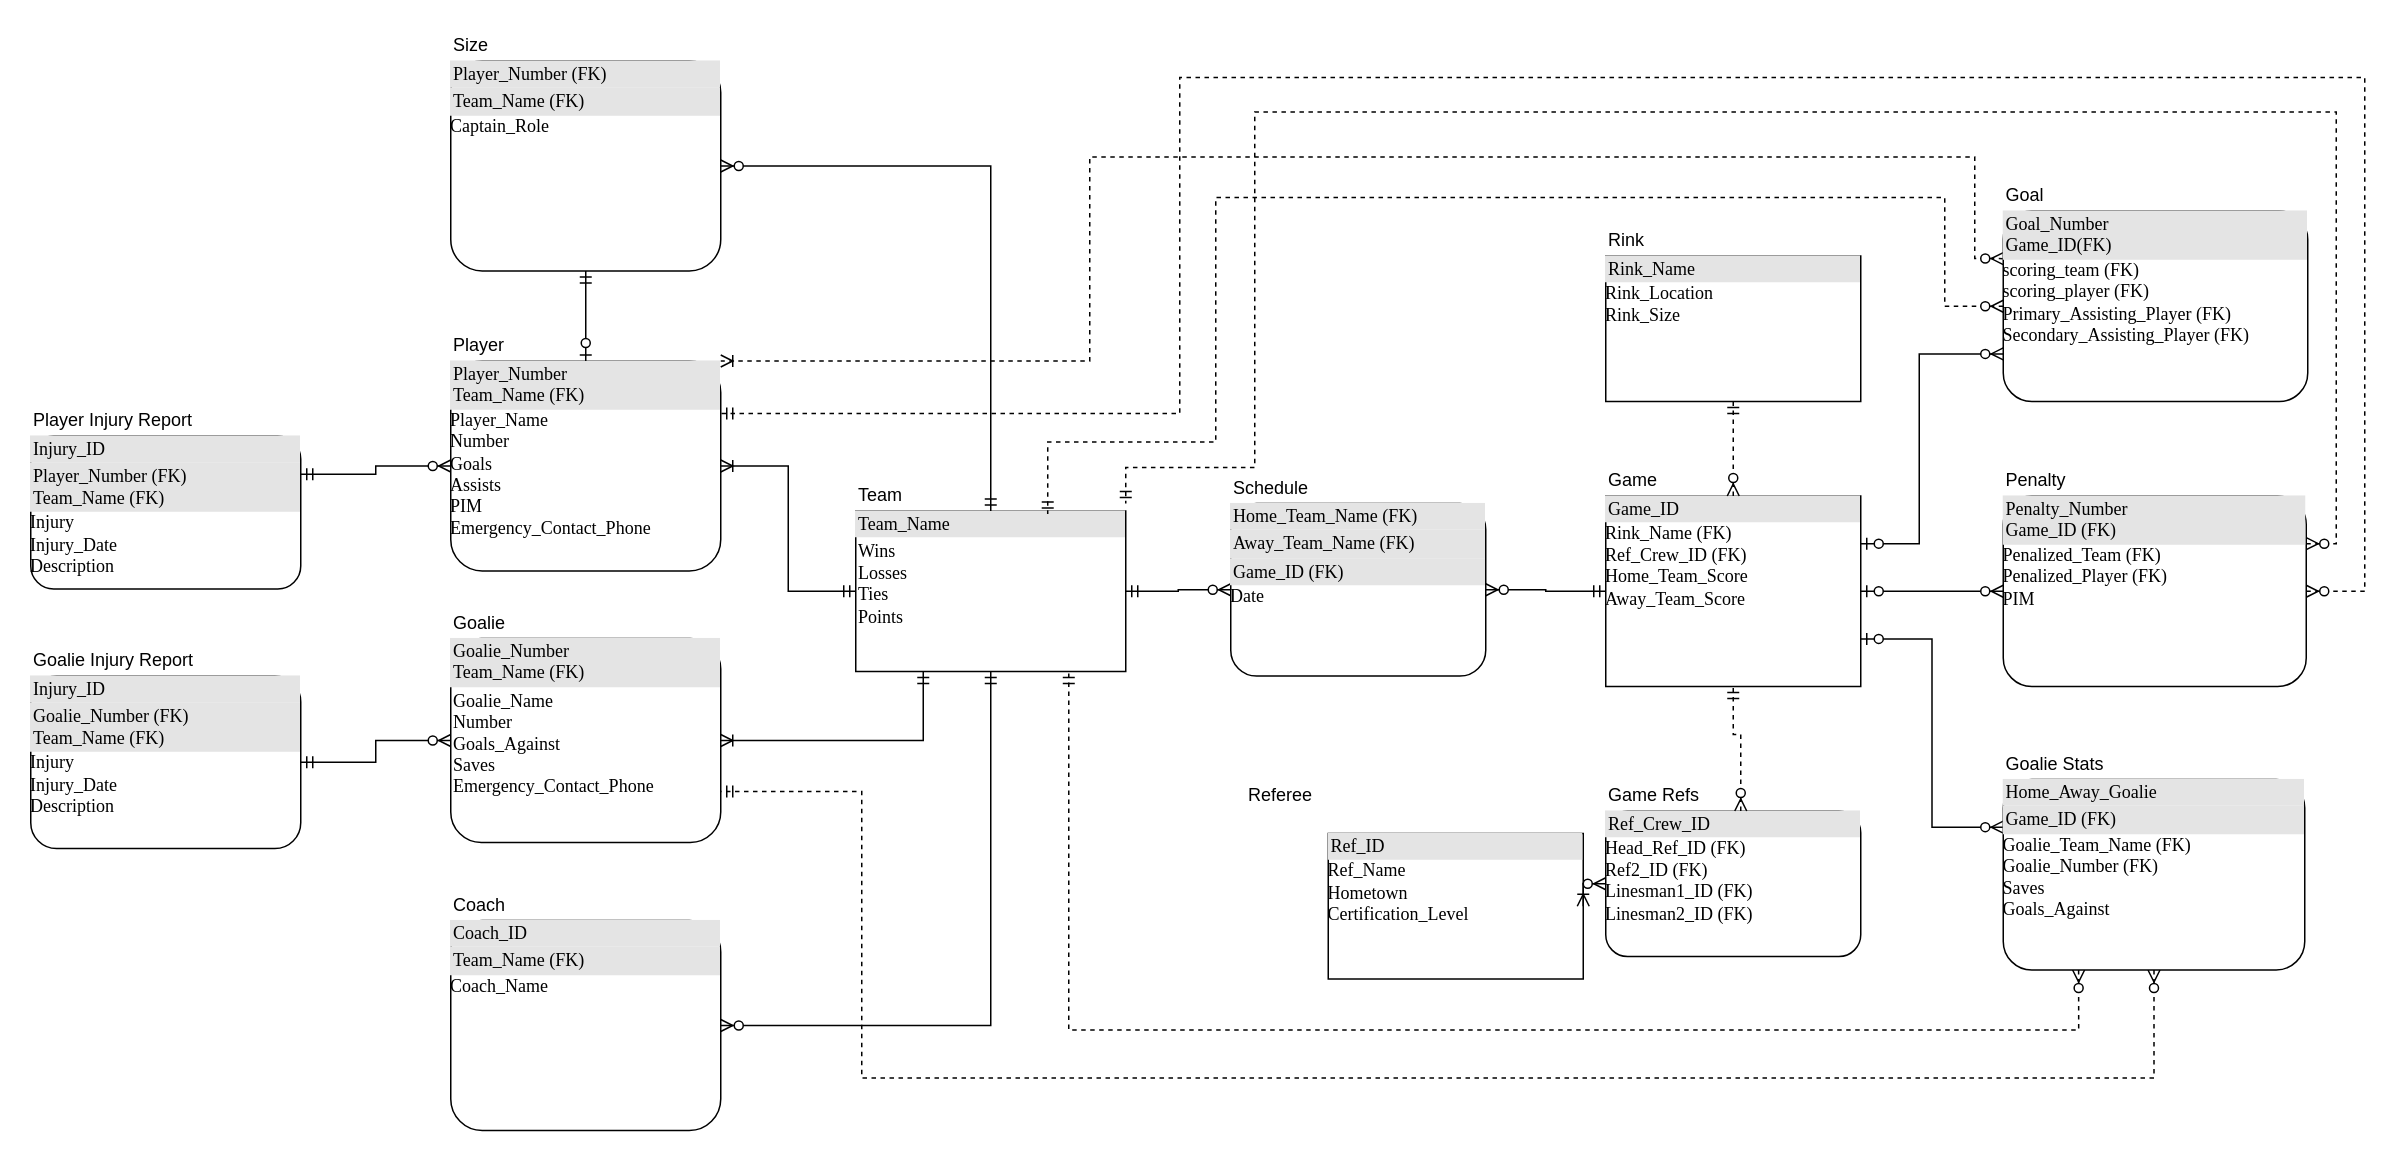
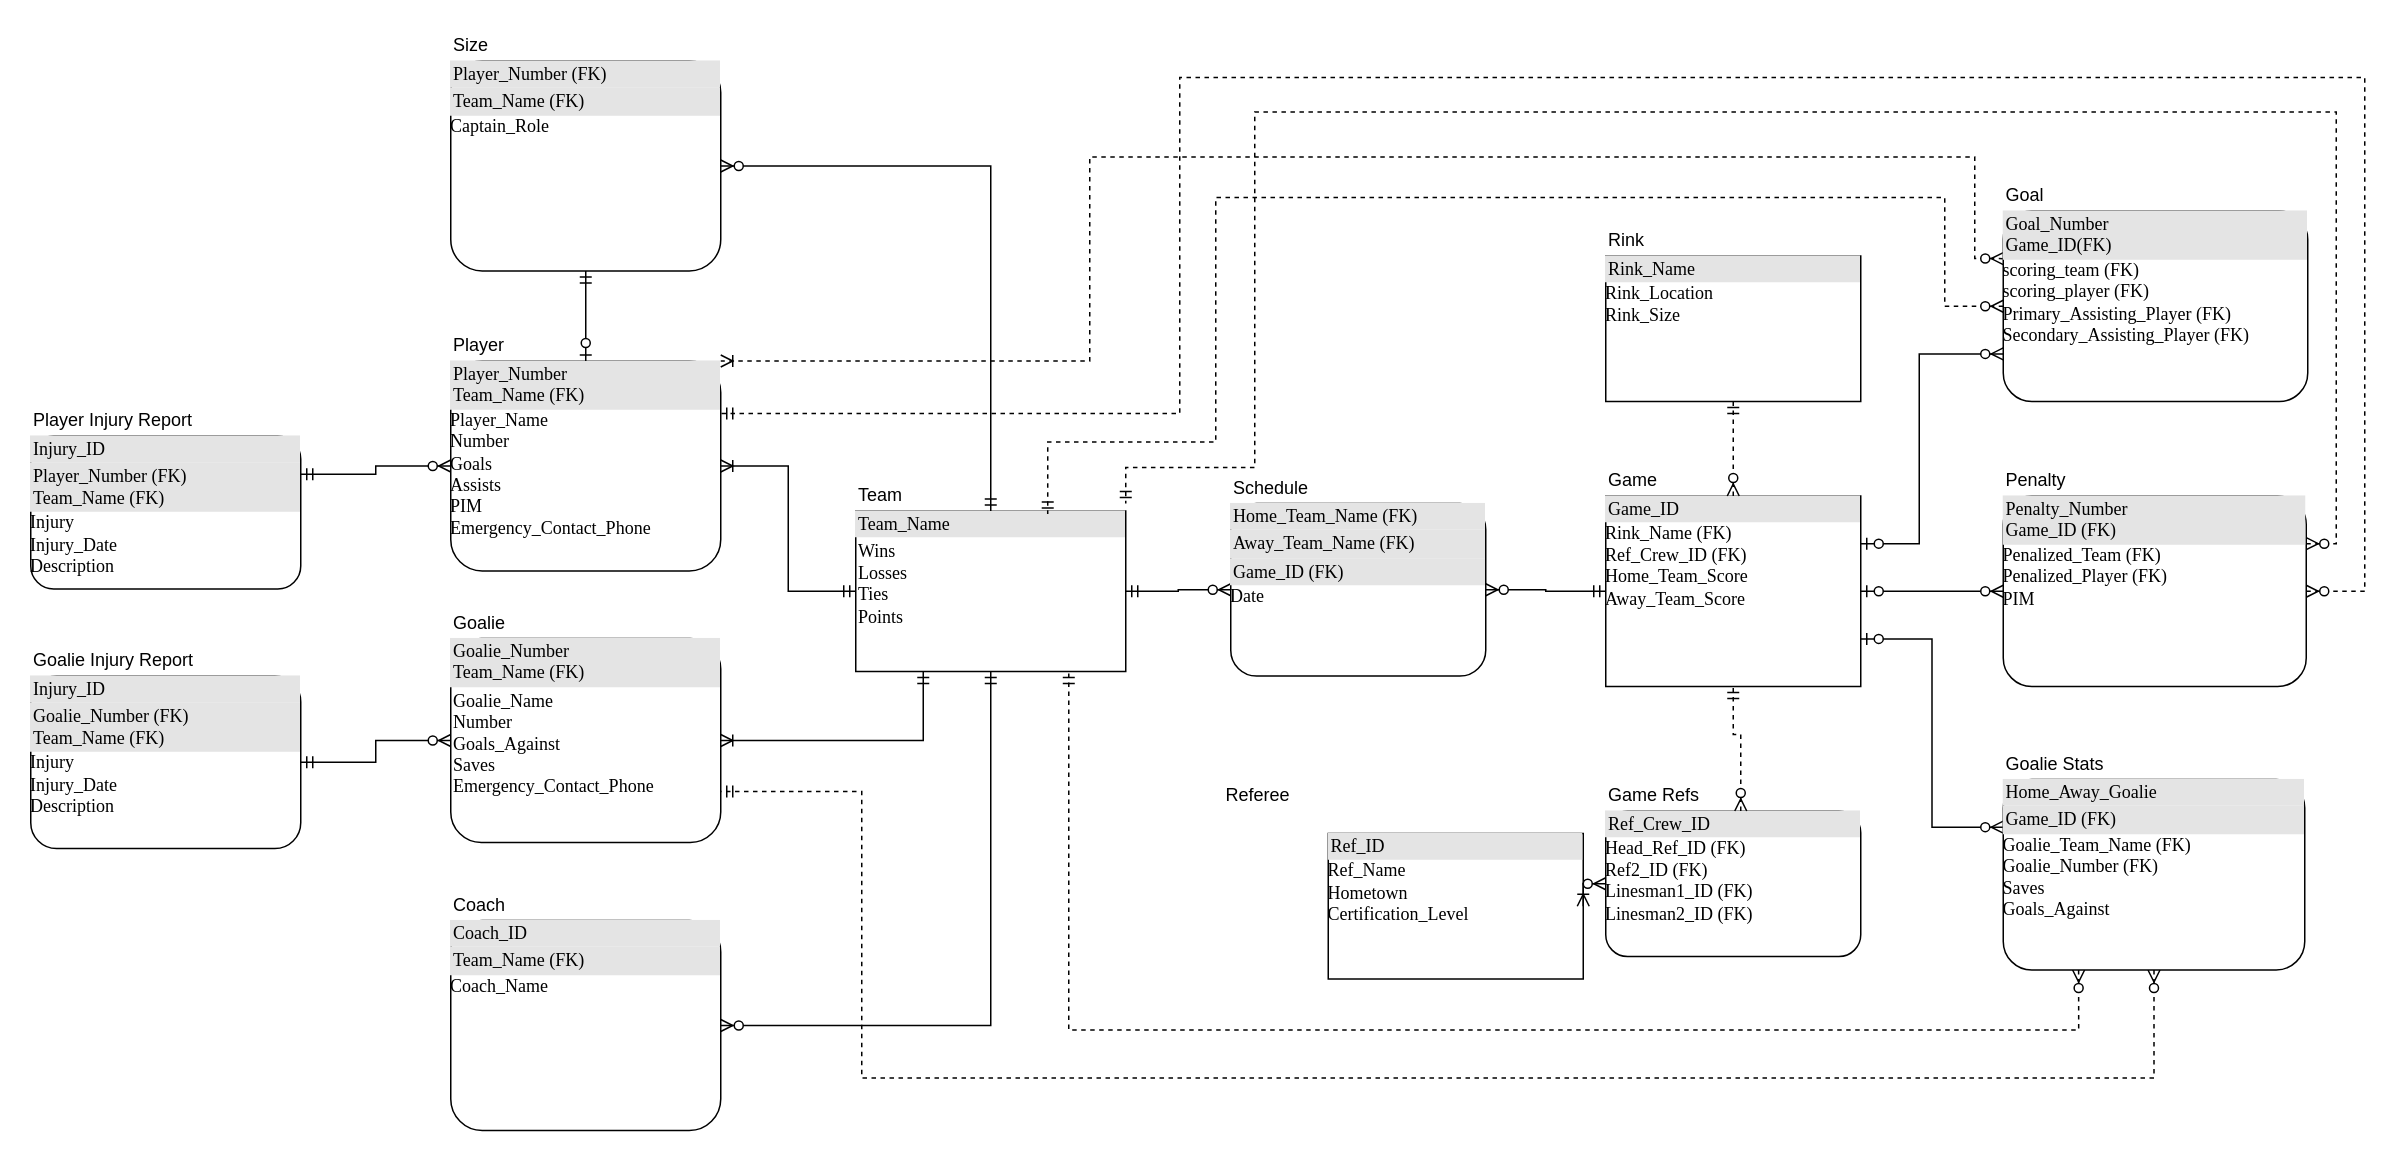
node "Referee": moved (1381, 796) -> (1358, 796)
